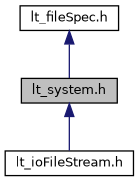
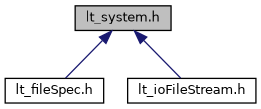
edge "lt_system.h" -> "lt_fileSpec.h": reversed
